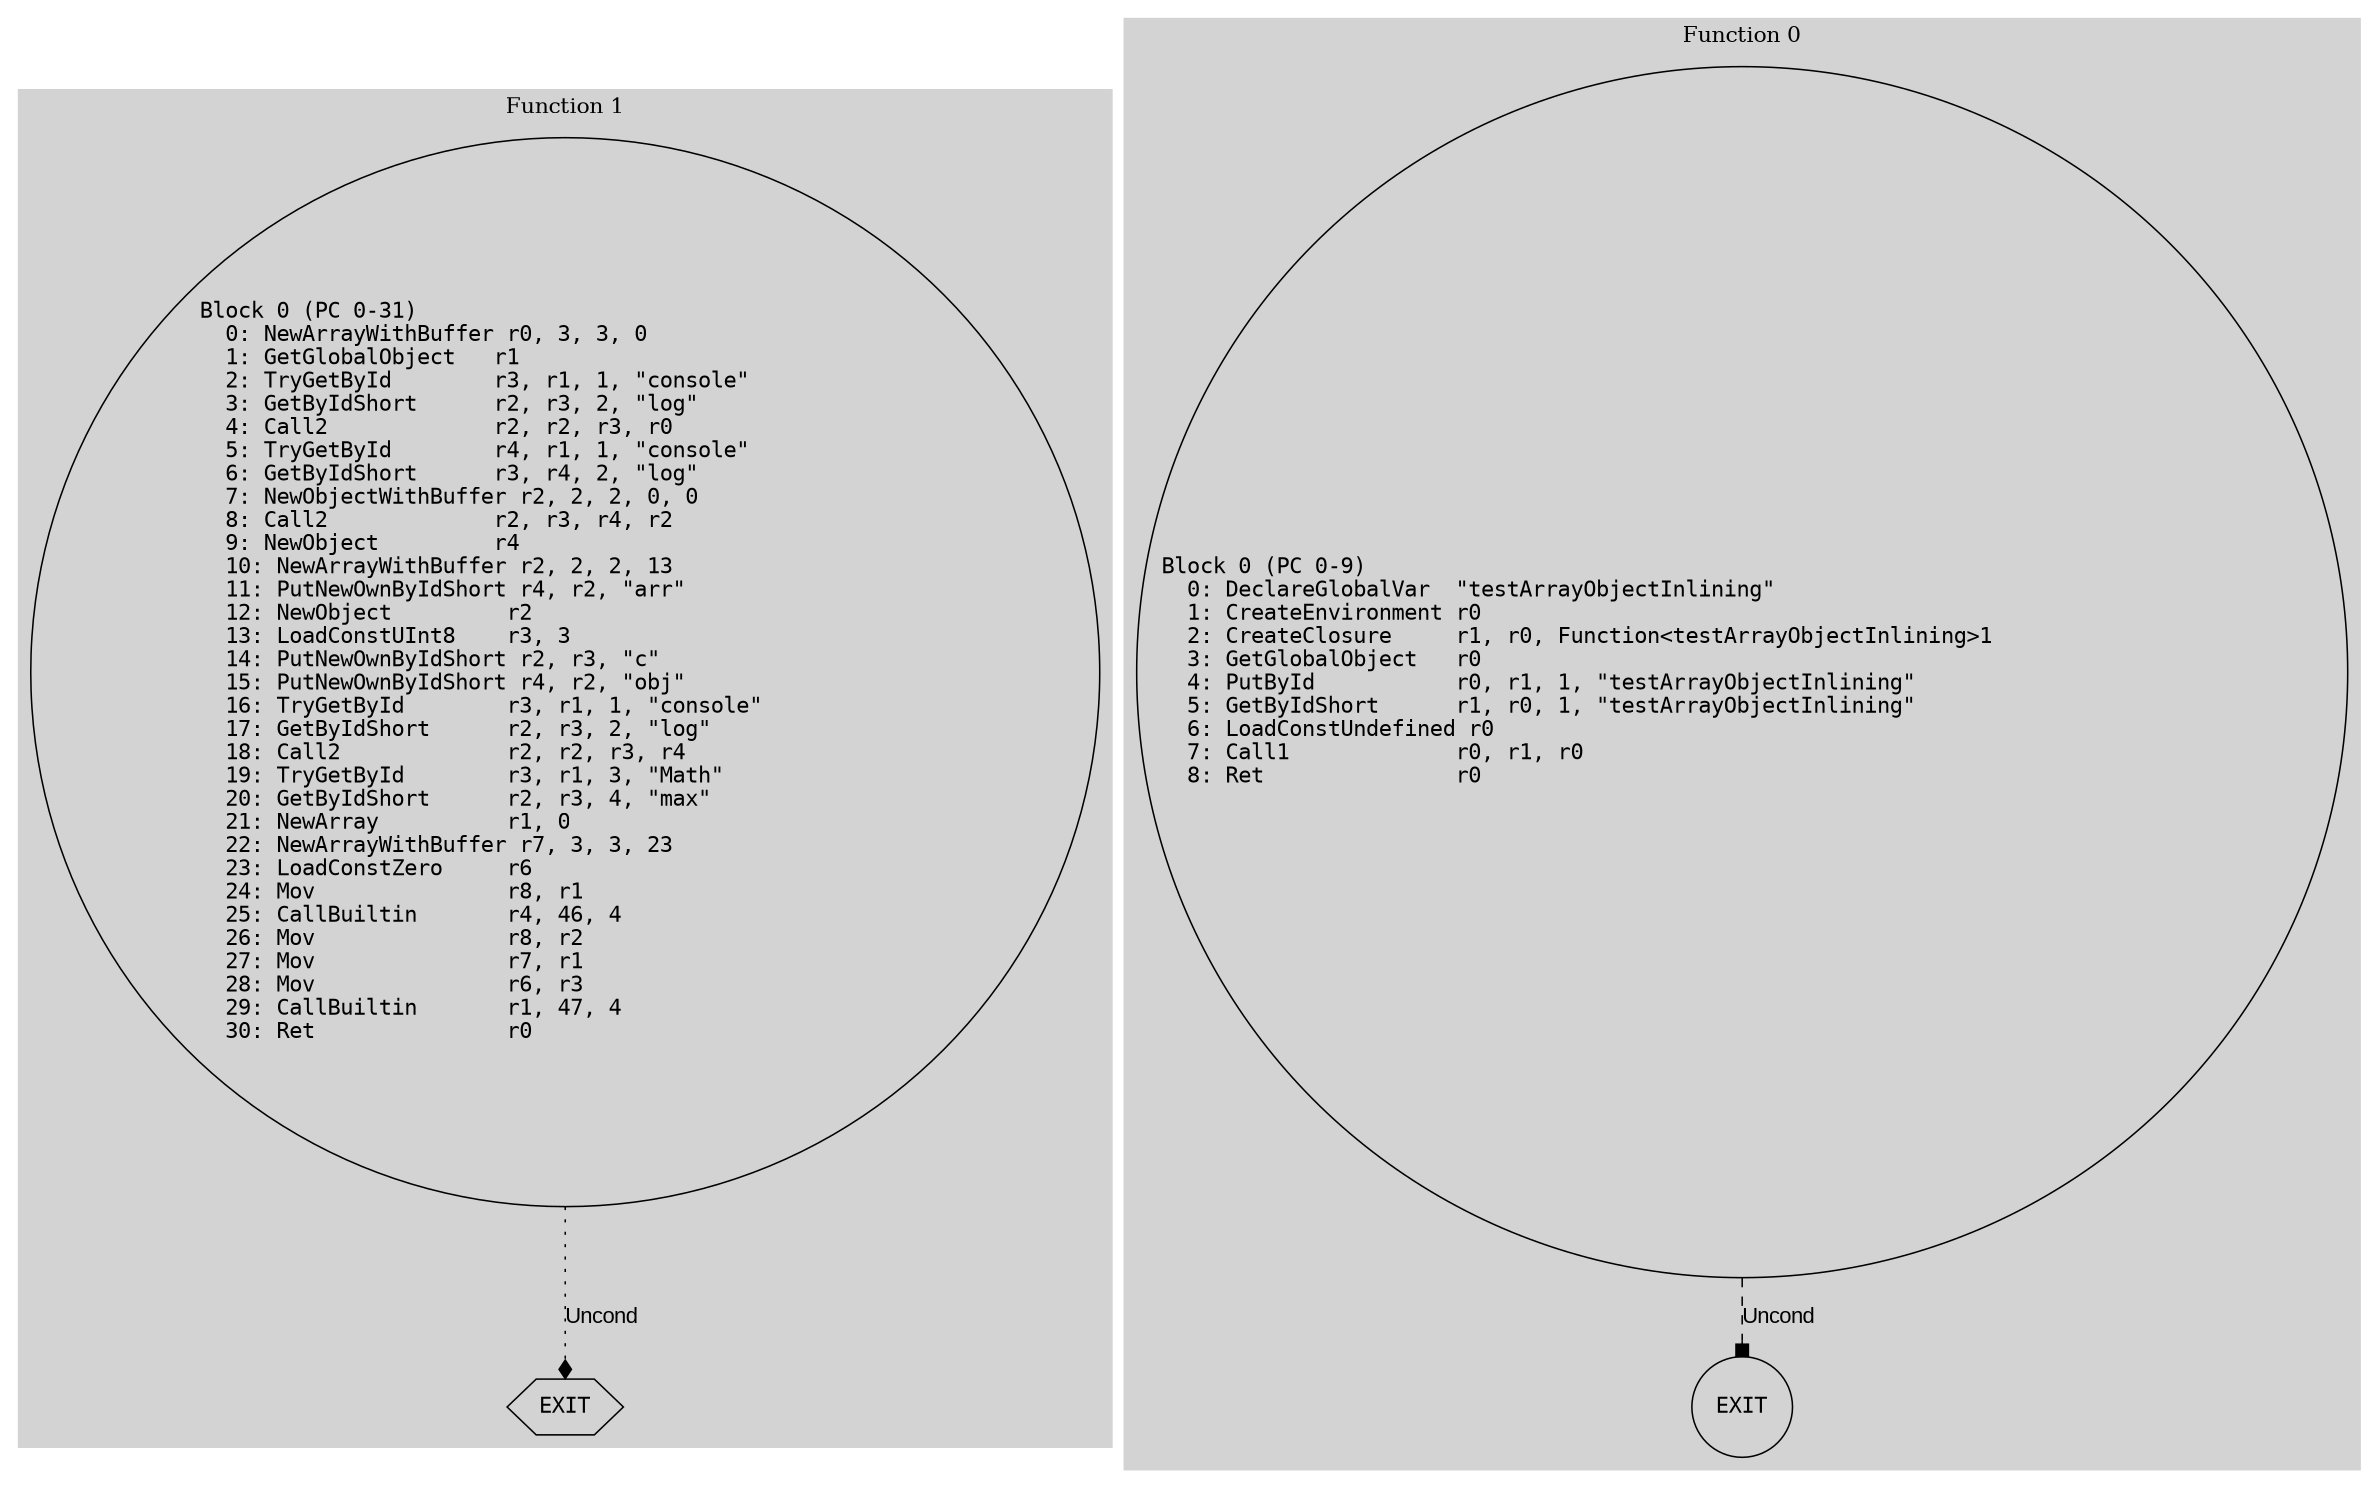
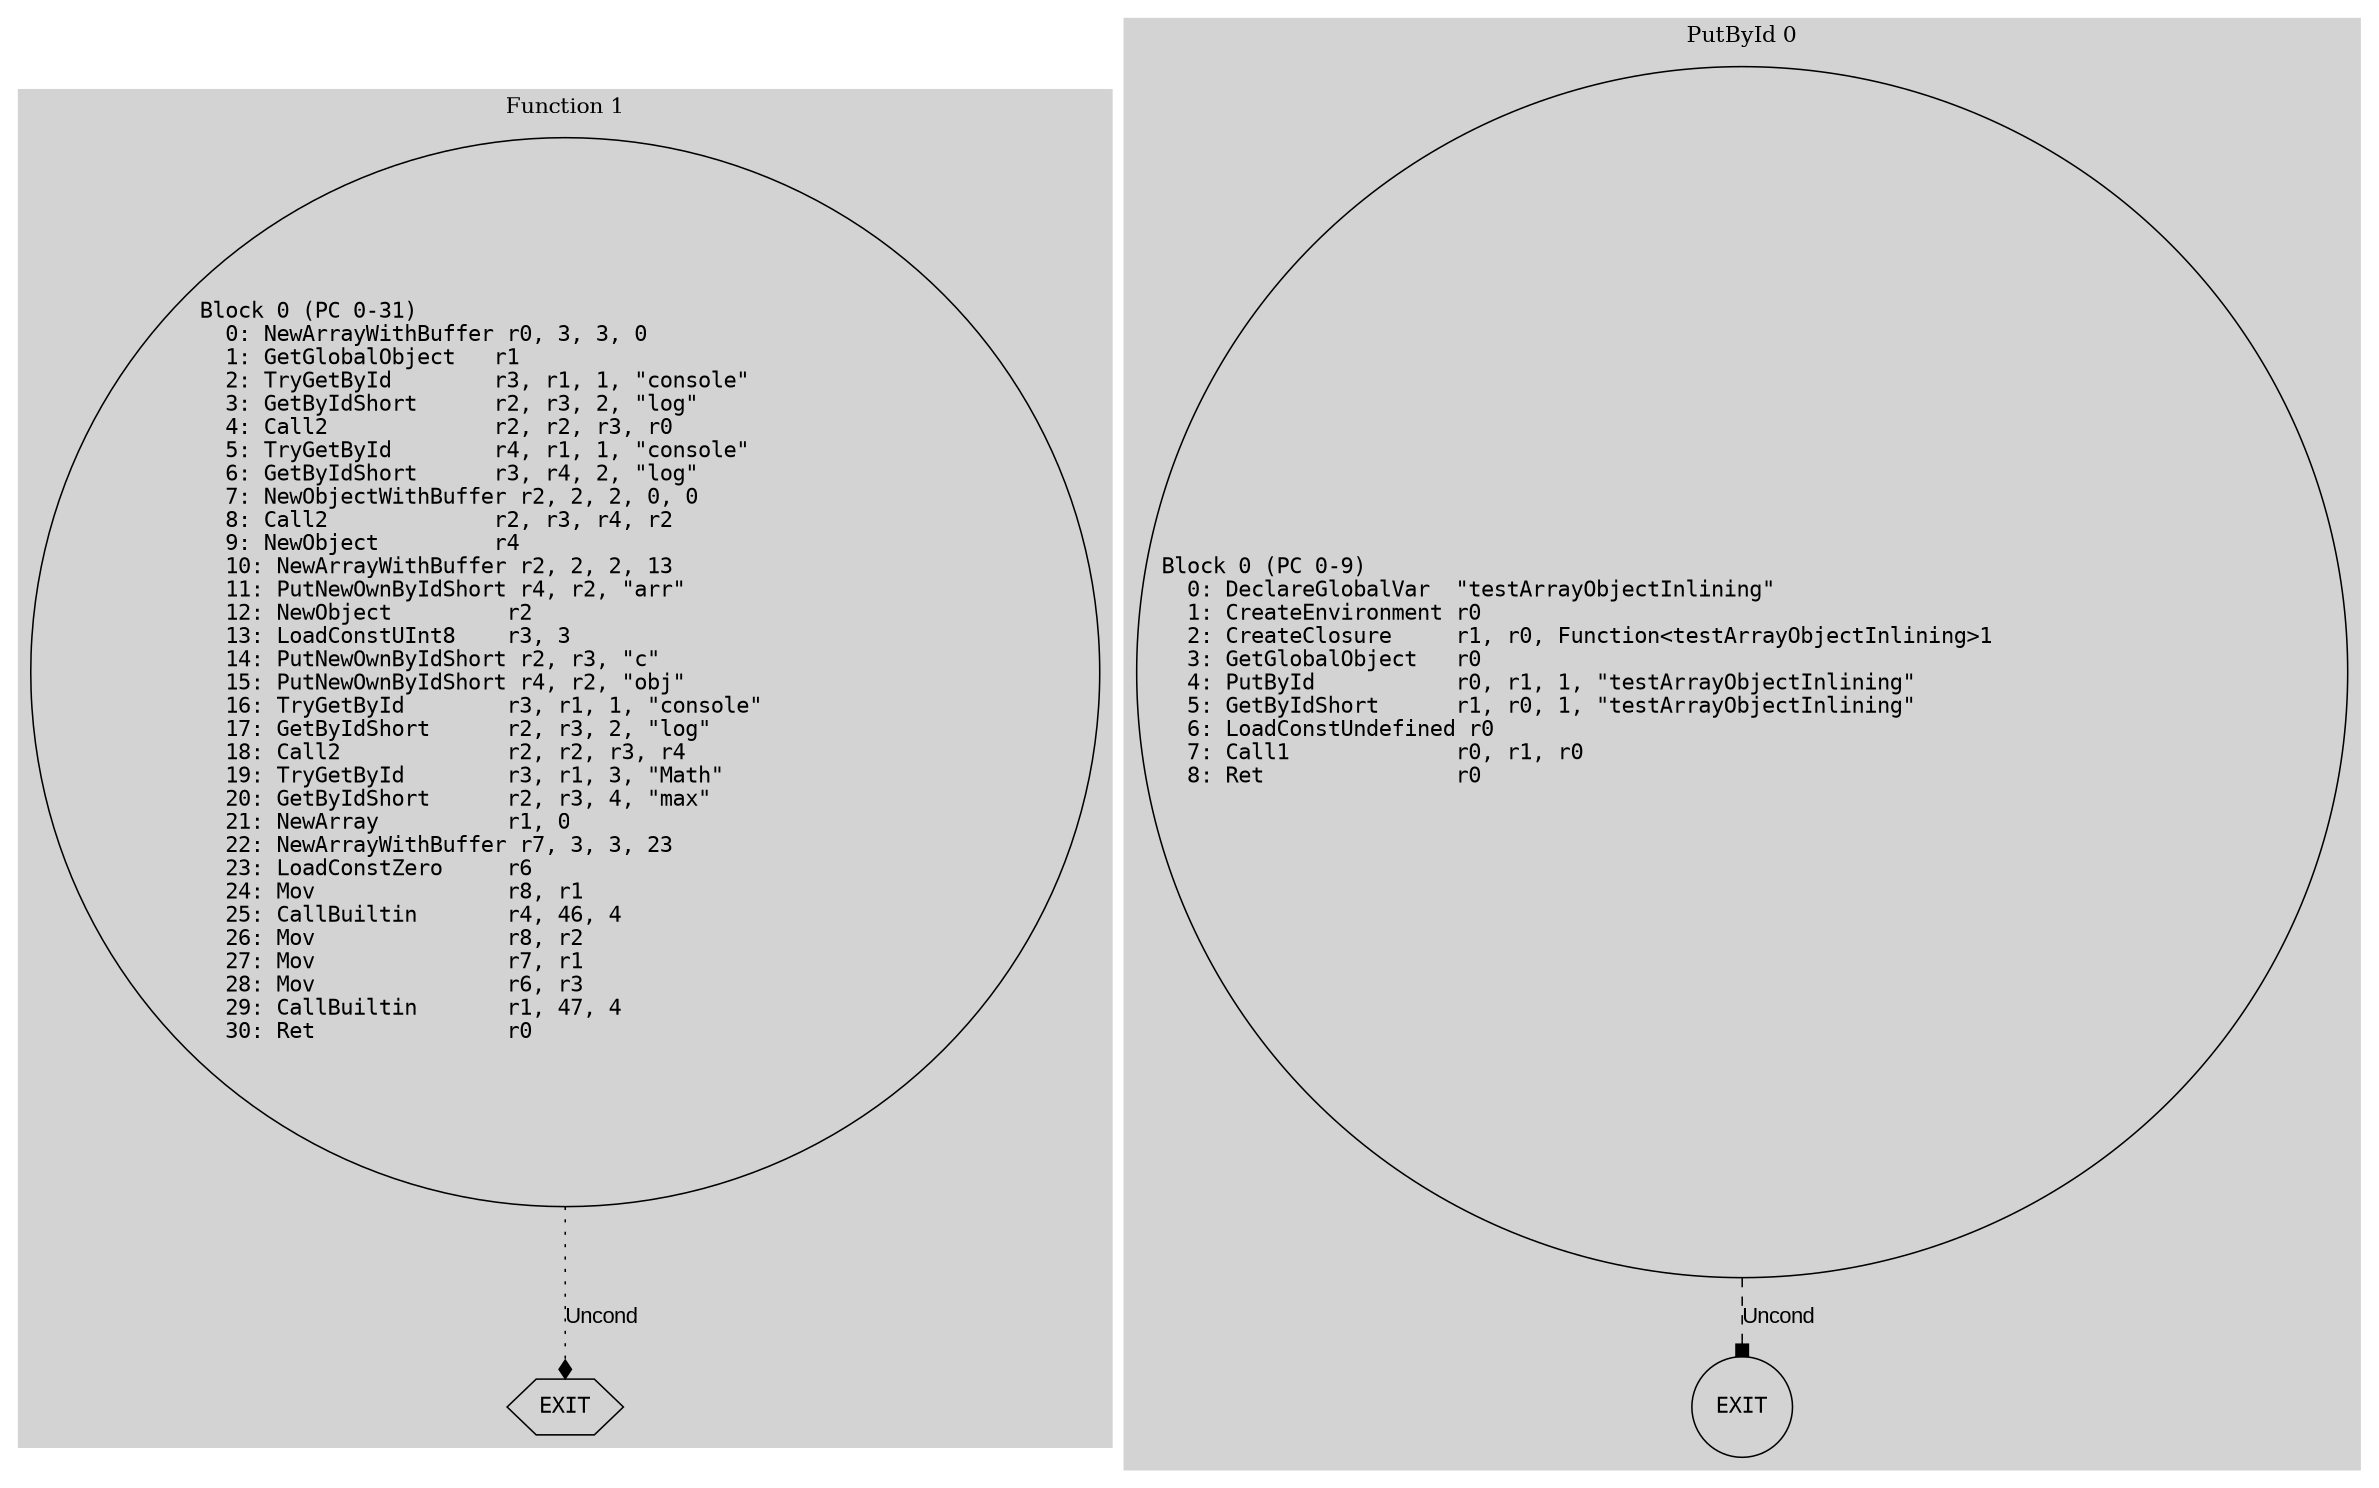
cluster "Function 0": label "Function 0" -> "PutById 0"
